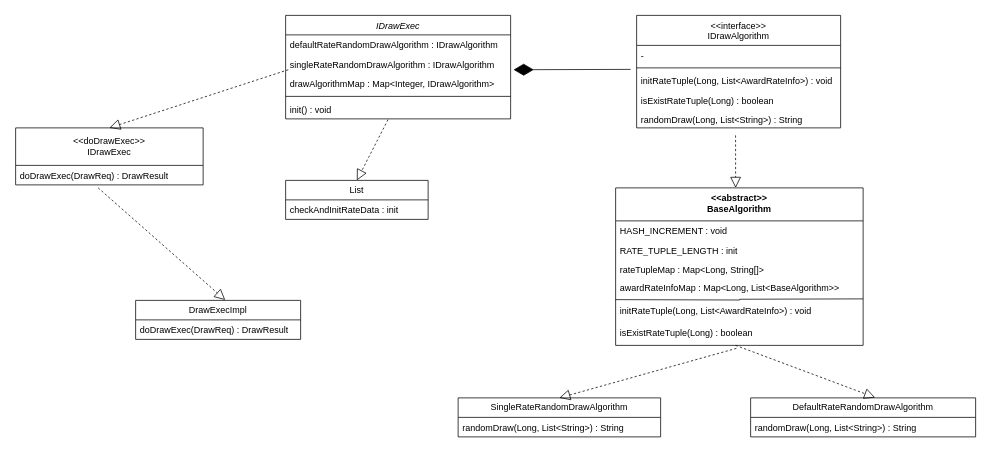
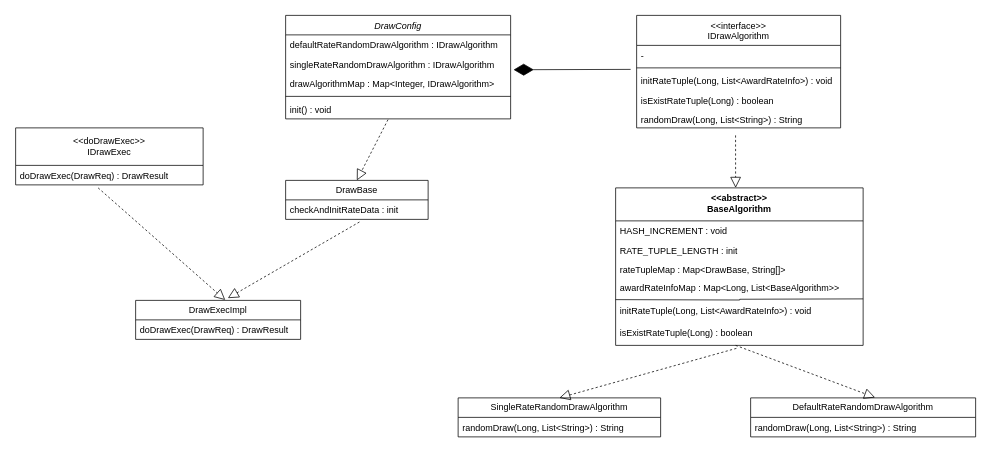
node "IDrawExec": label "IDrawExec" -> "DrawConfig"
edge "singleRateRandomDrawAlgorithm : IDrawAlgorithm" -> "<<doDrawExec>> IDrawExec": removed
node "List": label "List" -> "DrawBase"
edge "checkAndInitRateData : init" -> "DrawExecImpl": added
node "rateTupleMap : Map<Long, String[]>": label "rateTupleMap : Map<Long, String[]>" -> "rateTupleMap : Map<DrawBase, String[]>"
